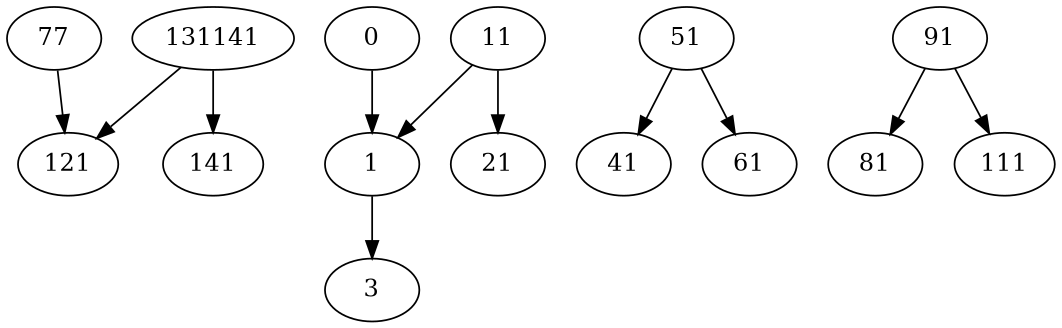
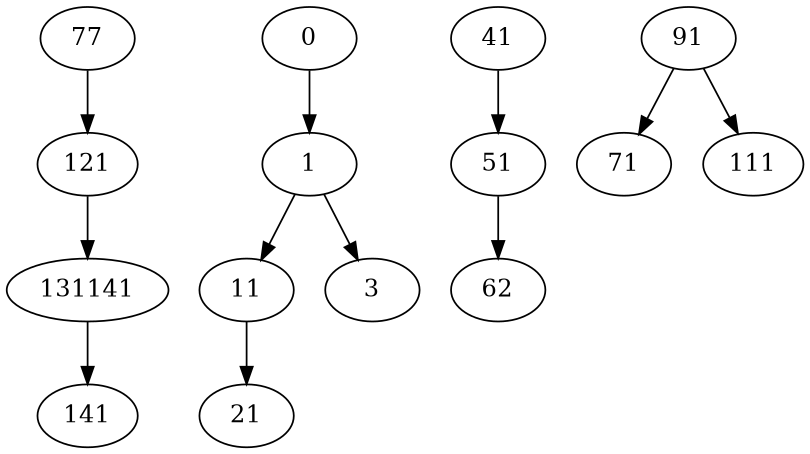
edge "51" -> "41": reversed
edge "11" -> "1": reversed
edge "131141" -> "121": reversed
node "61": label "61" -> "62"
node "81": label "81" -> "71"
